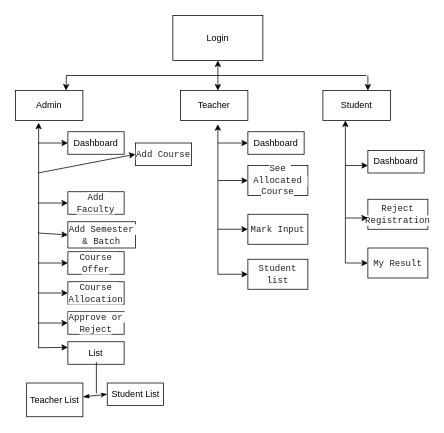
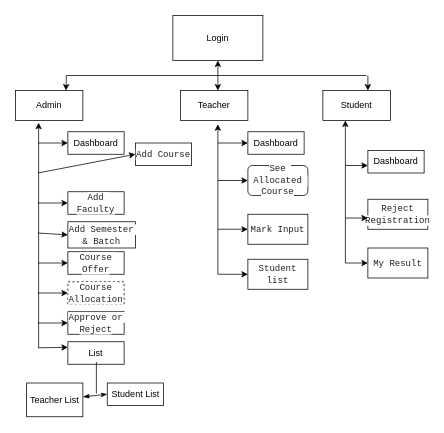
node "See Allocated Course": shape rectangle -> rounded rectangle
node "Course Allocation": style solid -> dashed
